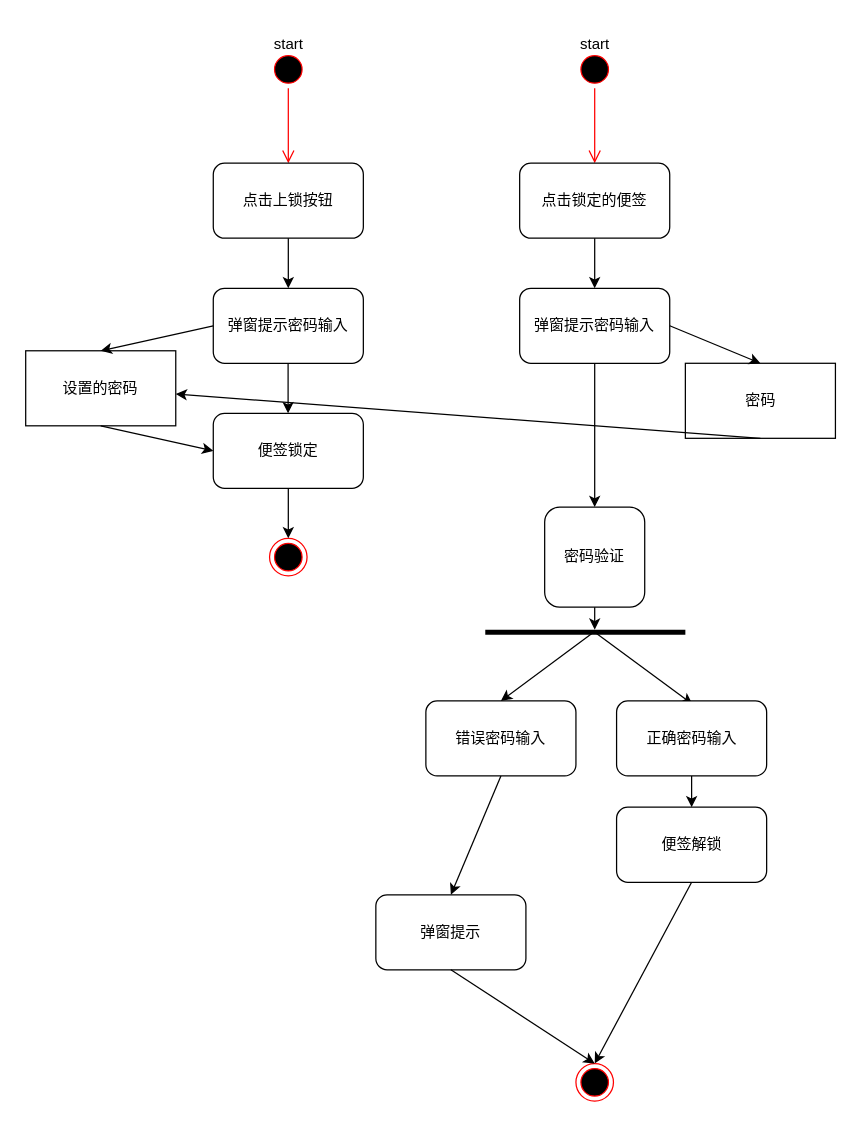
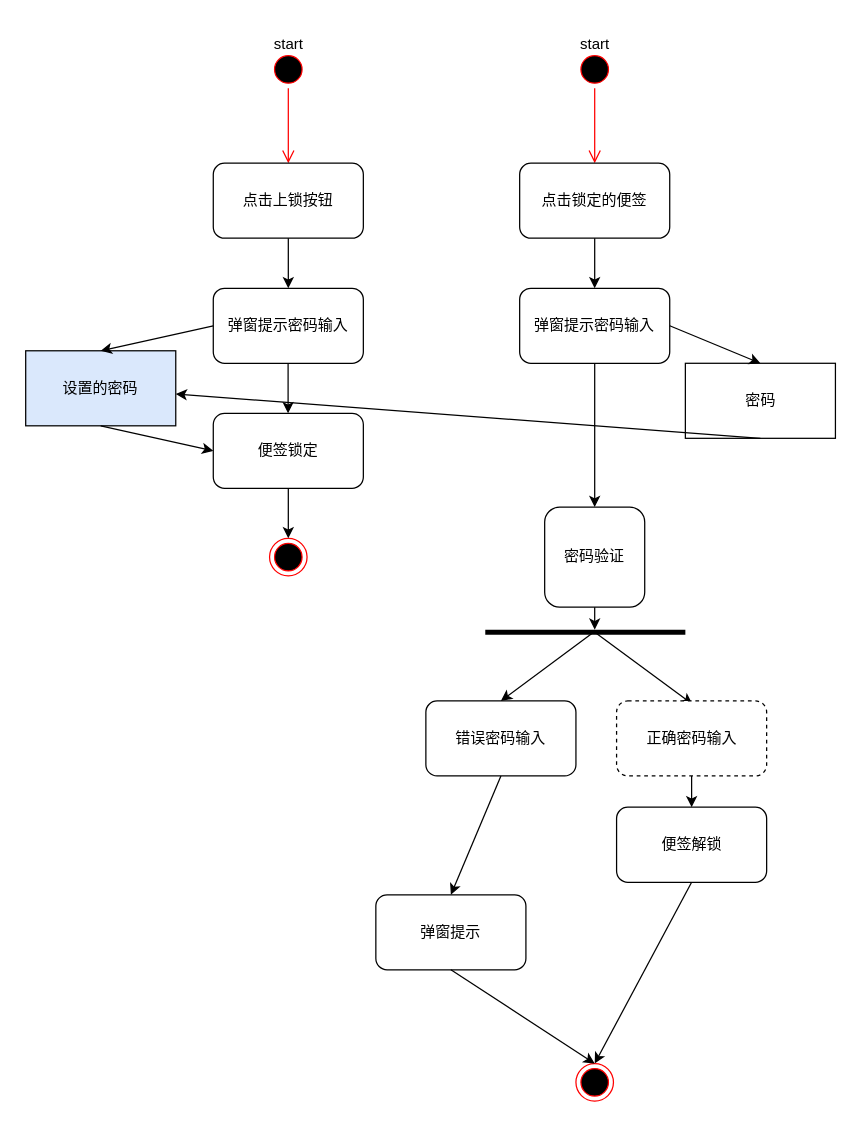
node "设置的密码": fillcolor #ffffff -> #dae8fc
node "正确密码输入": style solid -> dashed
